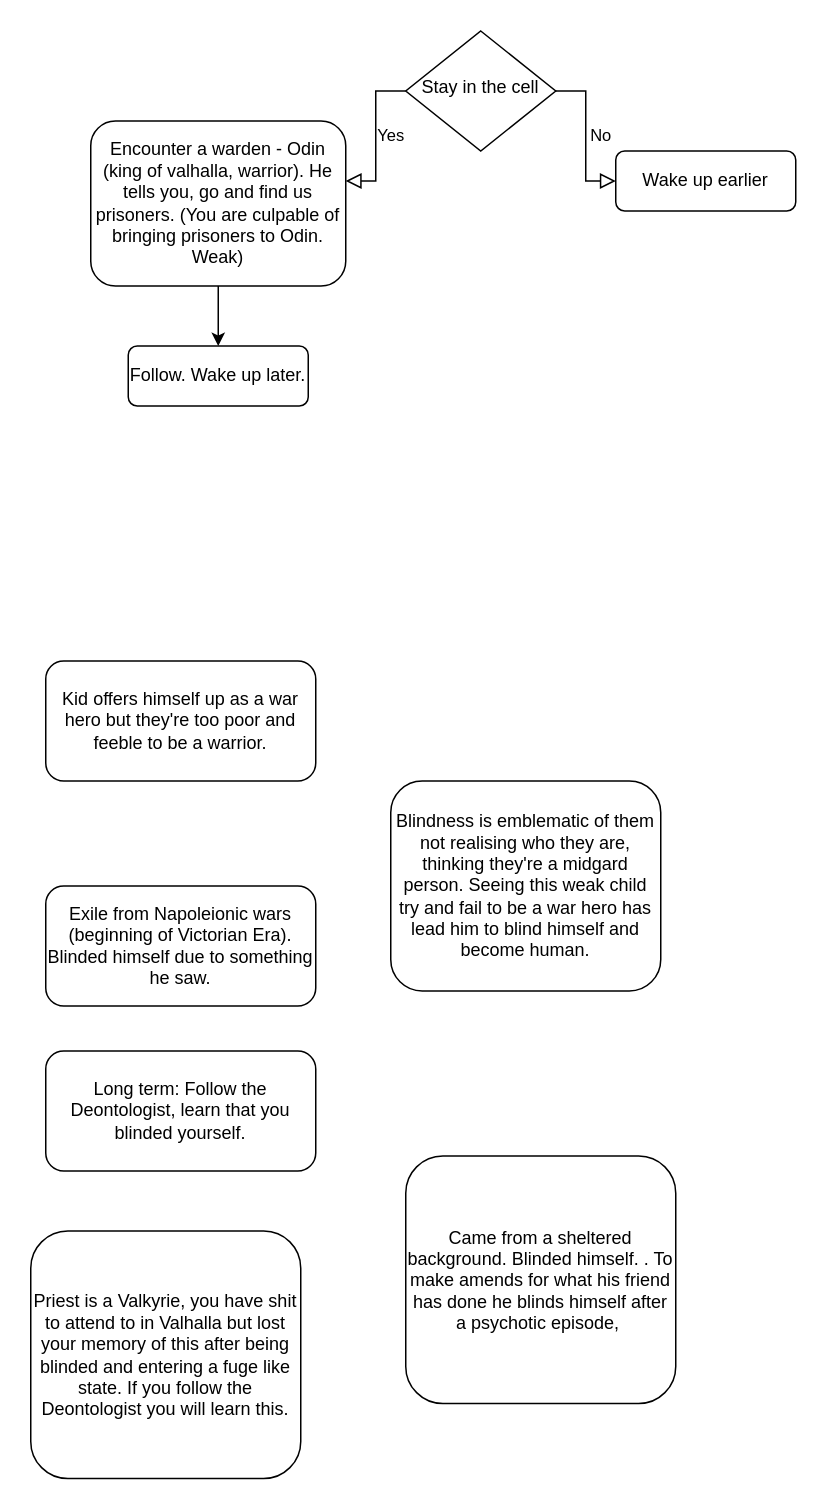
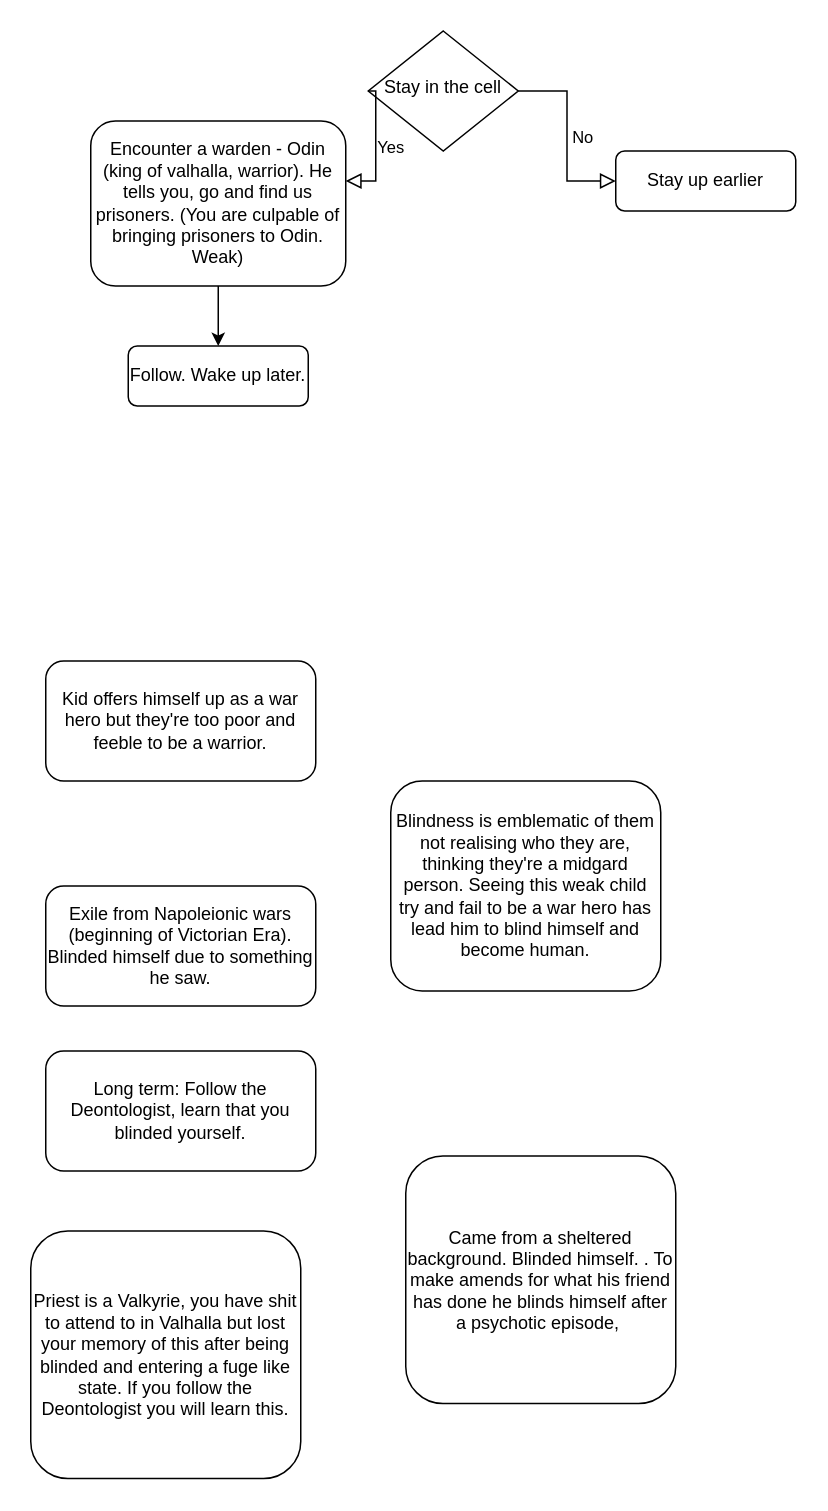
node "Stay in the cell": moved (481, 91) -> (443, 91)
node "Wake up earlier": label "Wake up earlier" -> "Stay up earlier"
